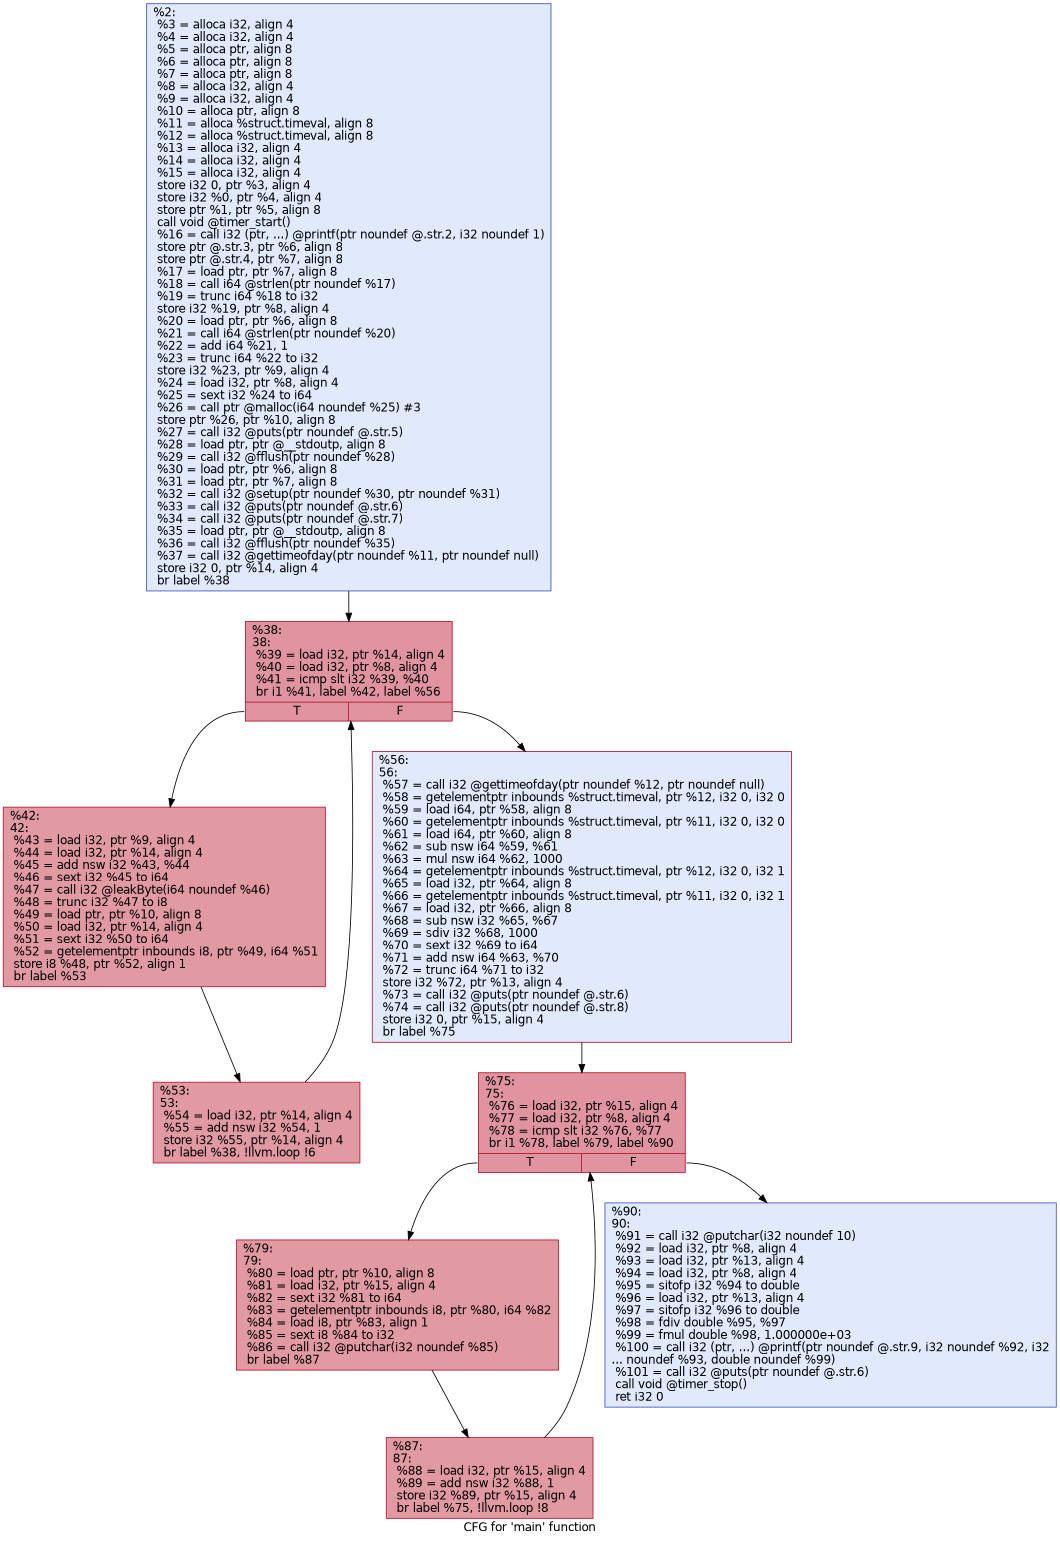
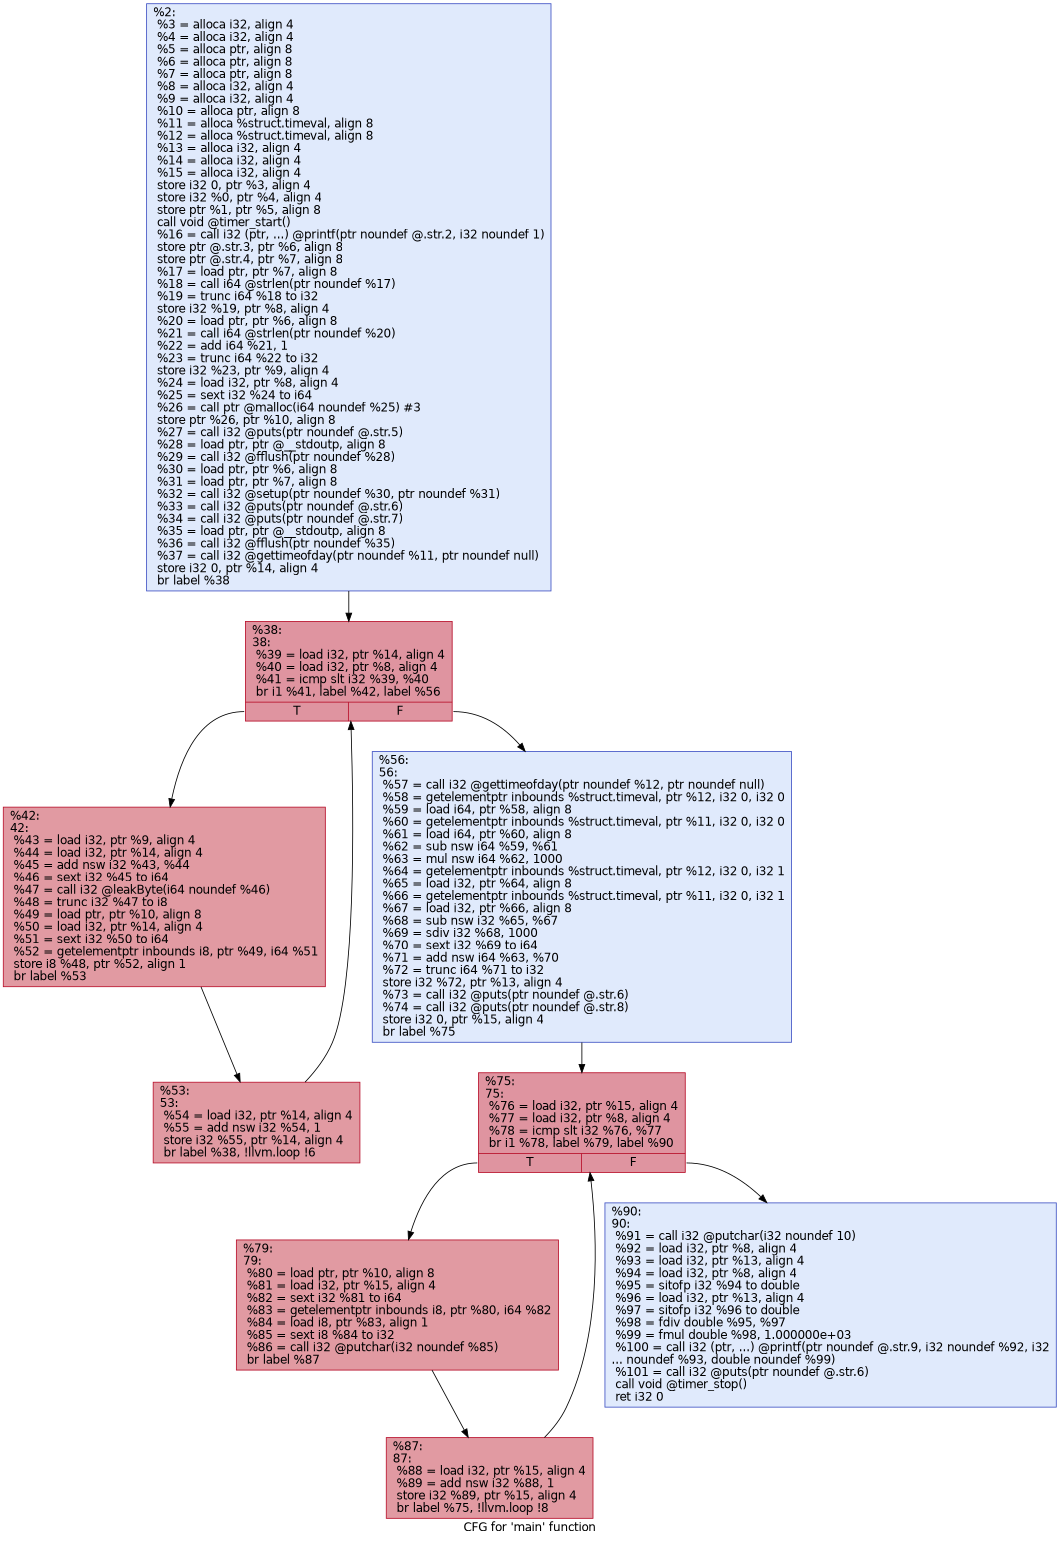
node "%56:": color #b70d28ff -> #3d50c3ff
